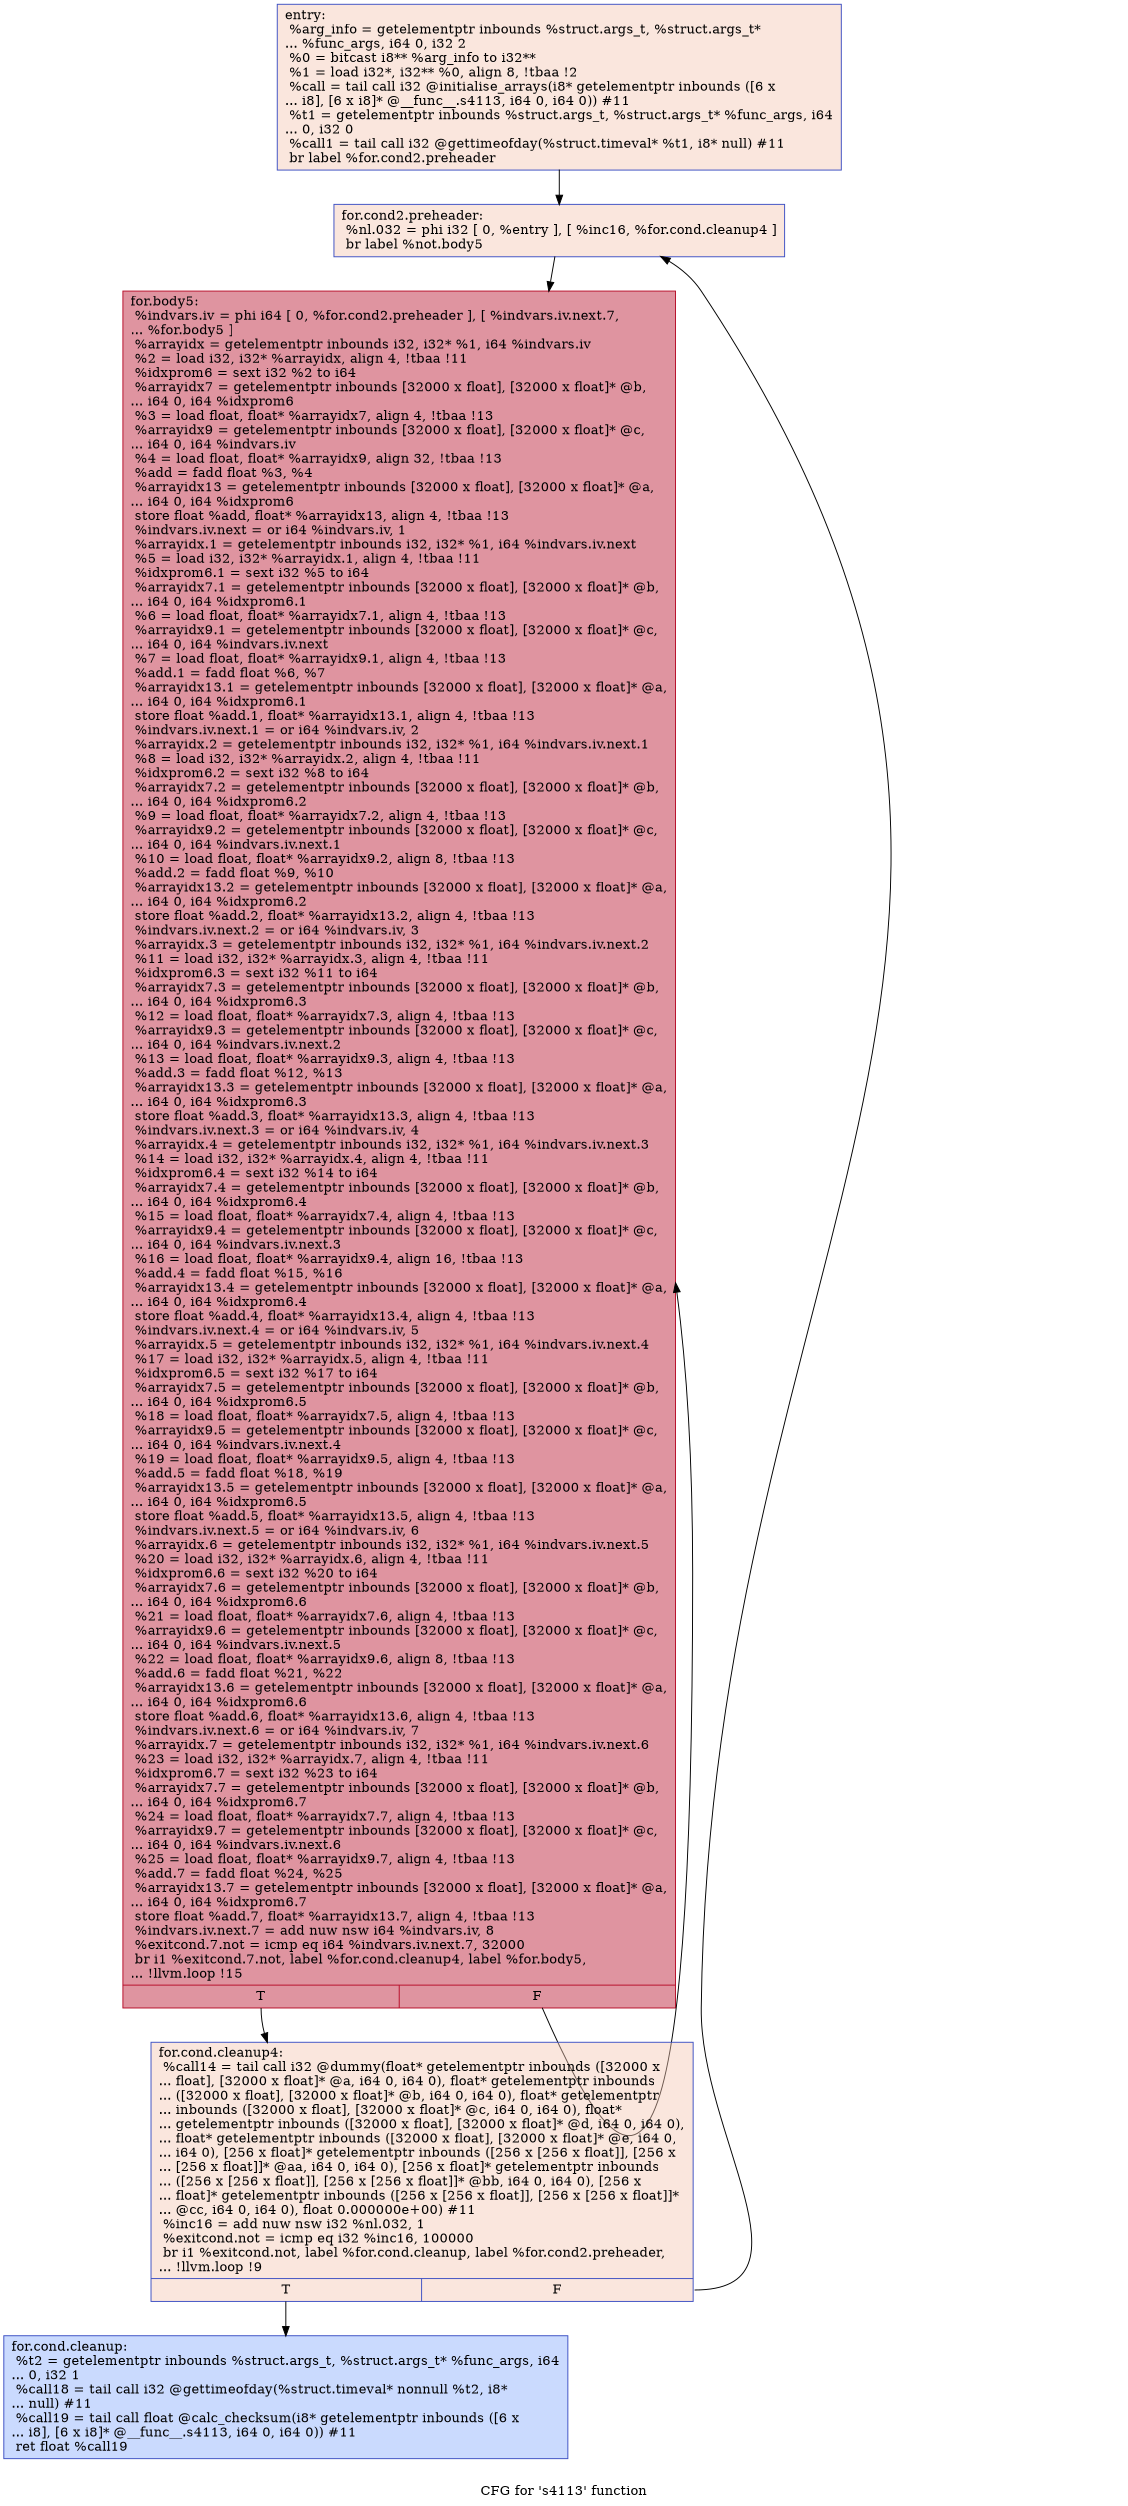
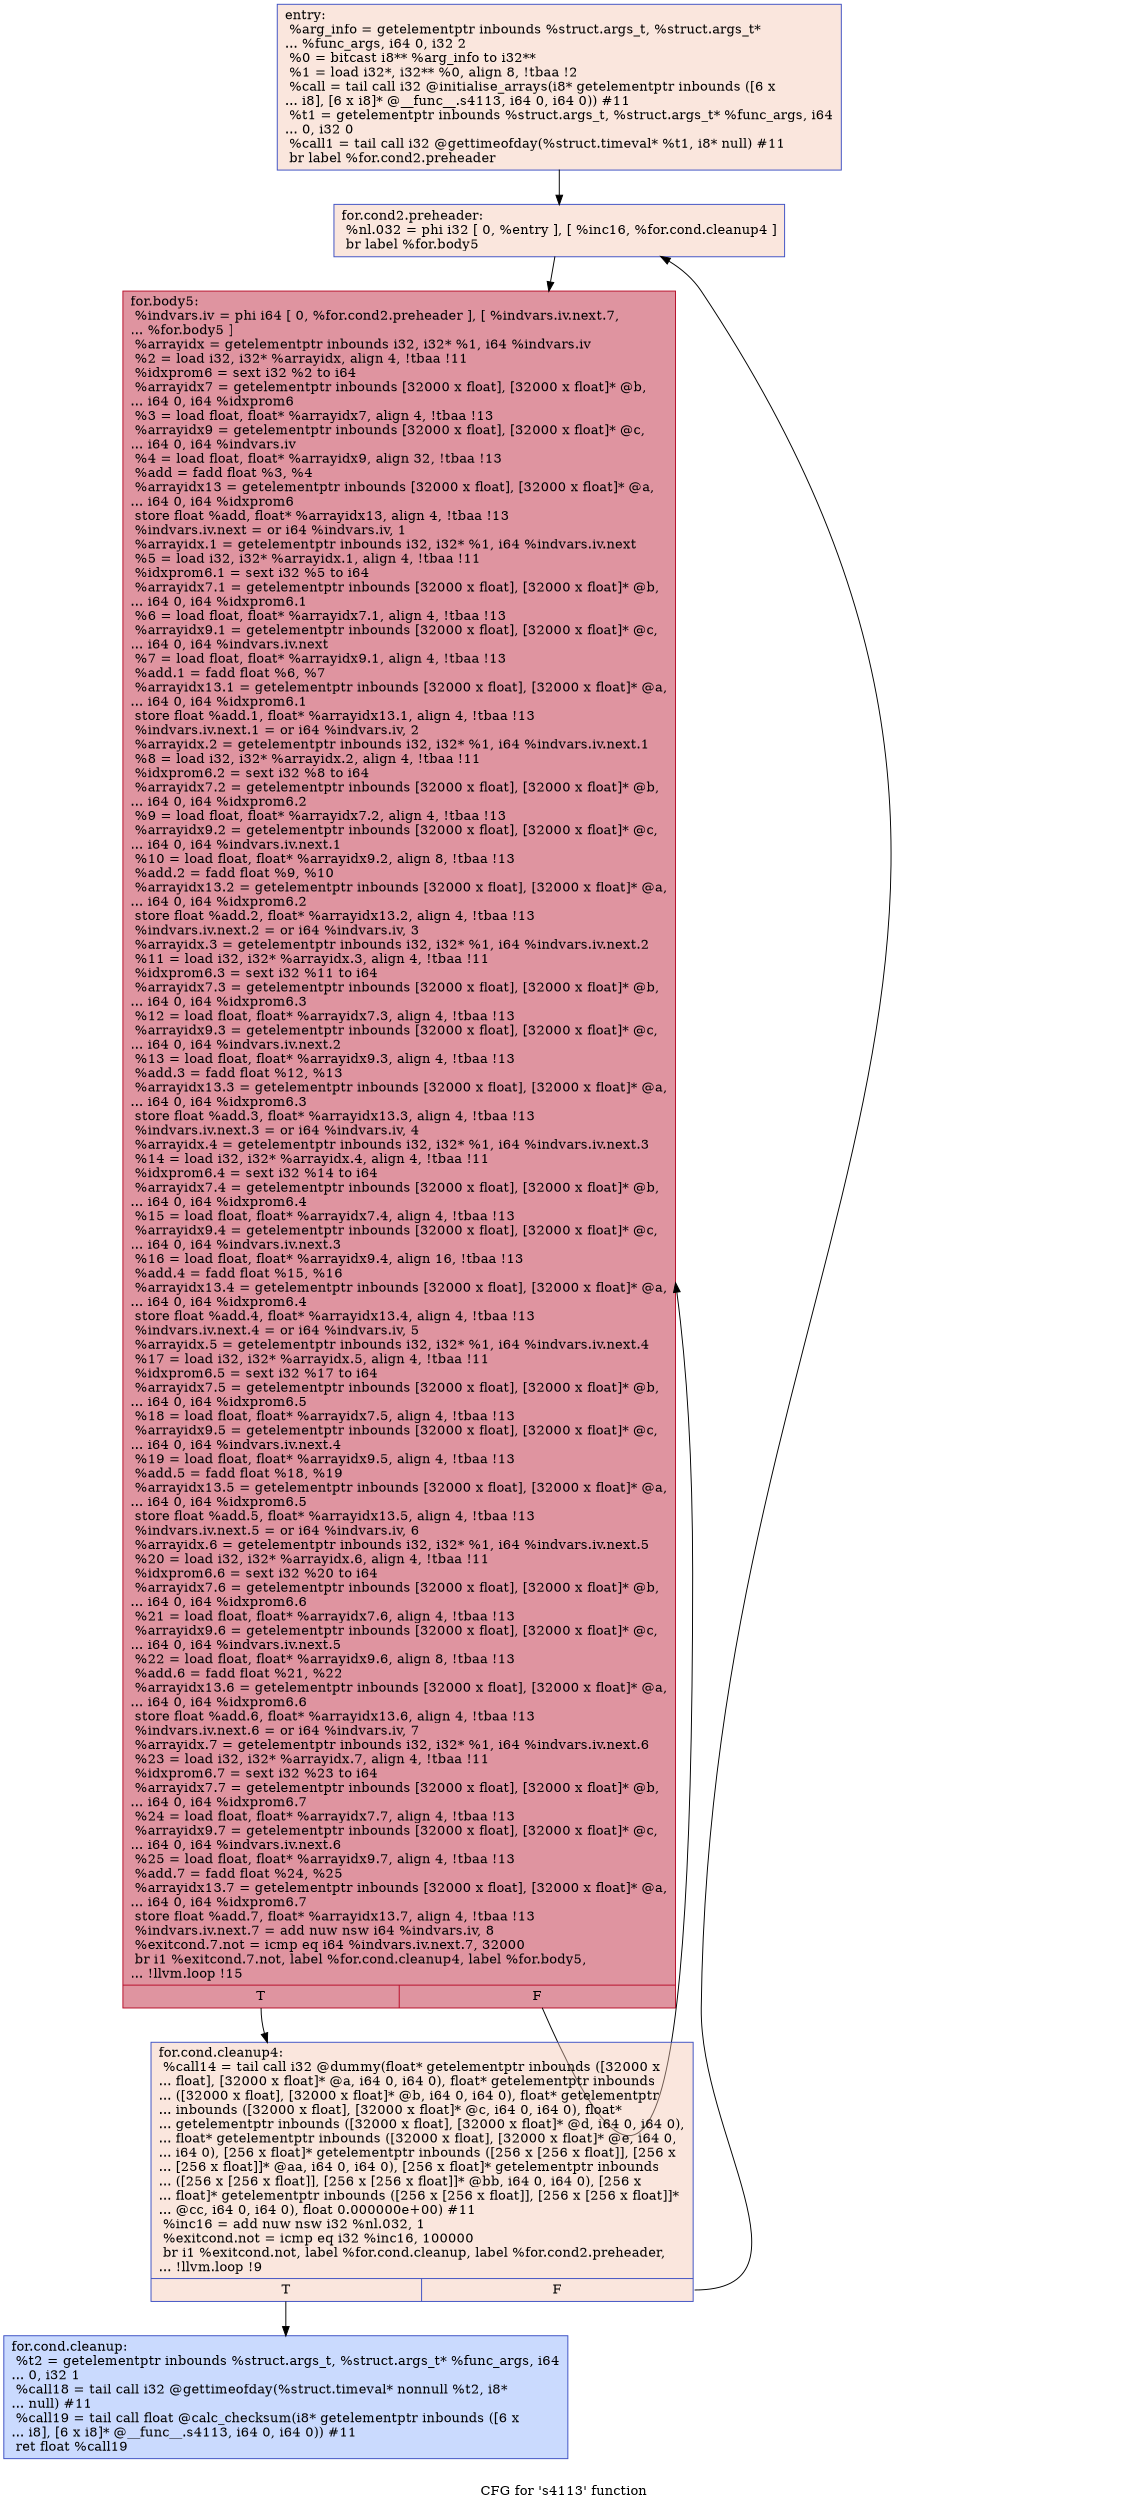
node "for.cond2.preheader:": text "br label %not.body5" -> "br label %for.body5"
